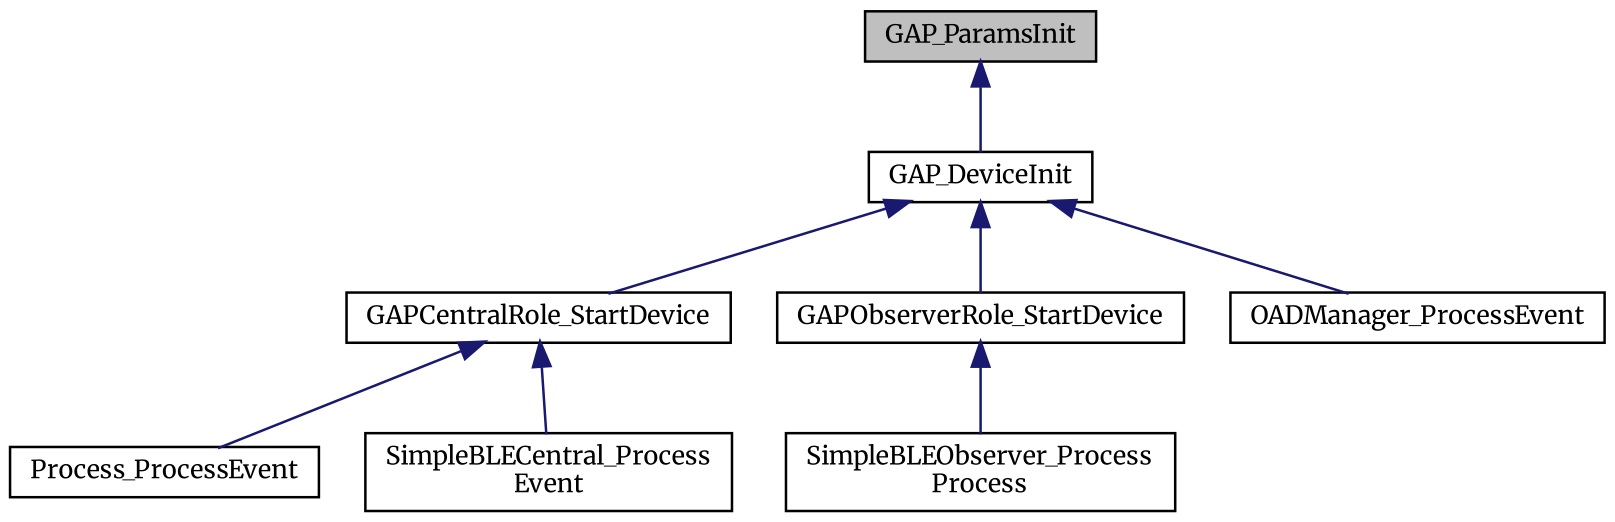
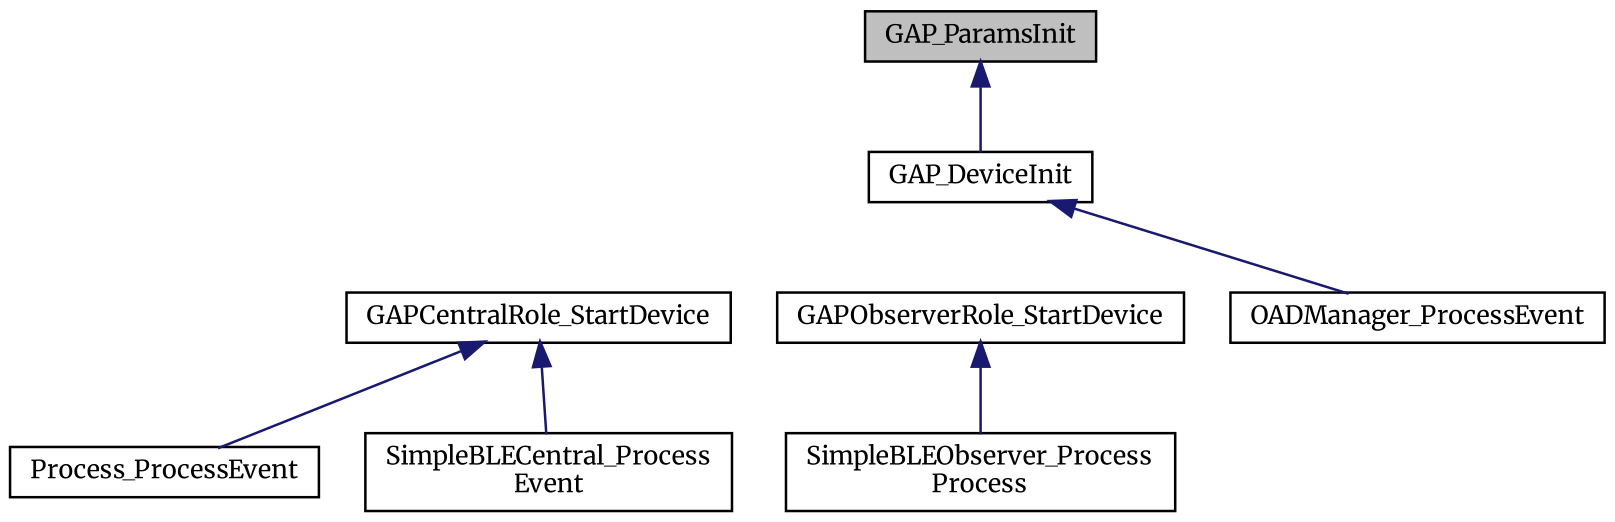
edge "GAPCentralRole_StartDevice" -> "GAP_DeviceInit": removed
edge "GAPObserverRole_StartDevice" -> "GAP_DeviceInit": removed
